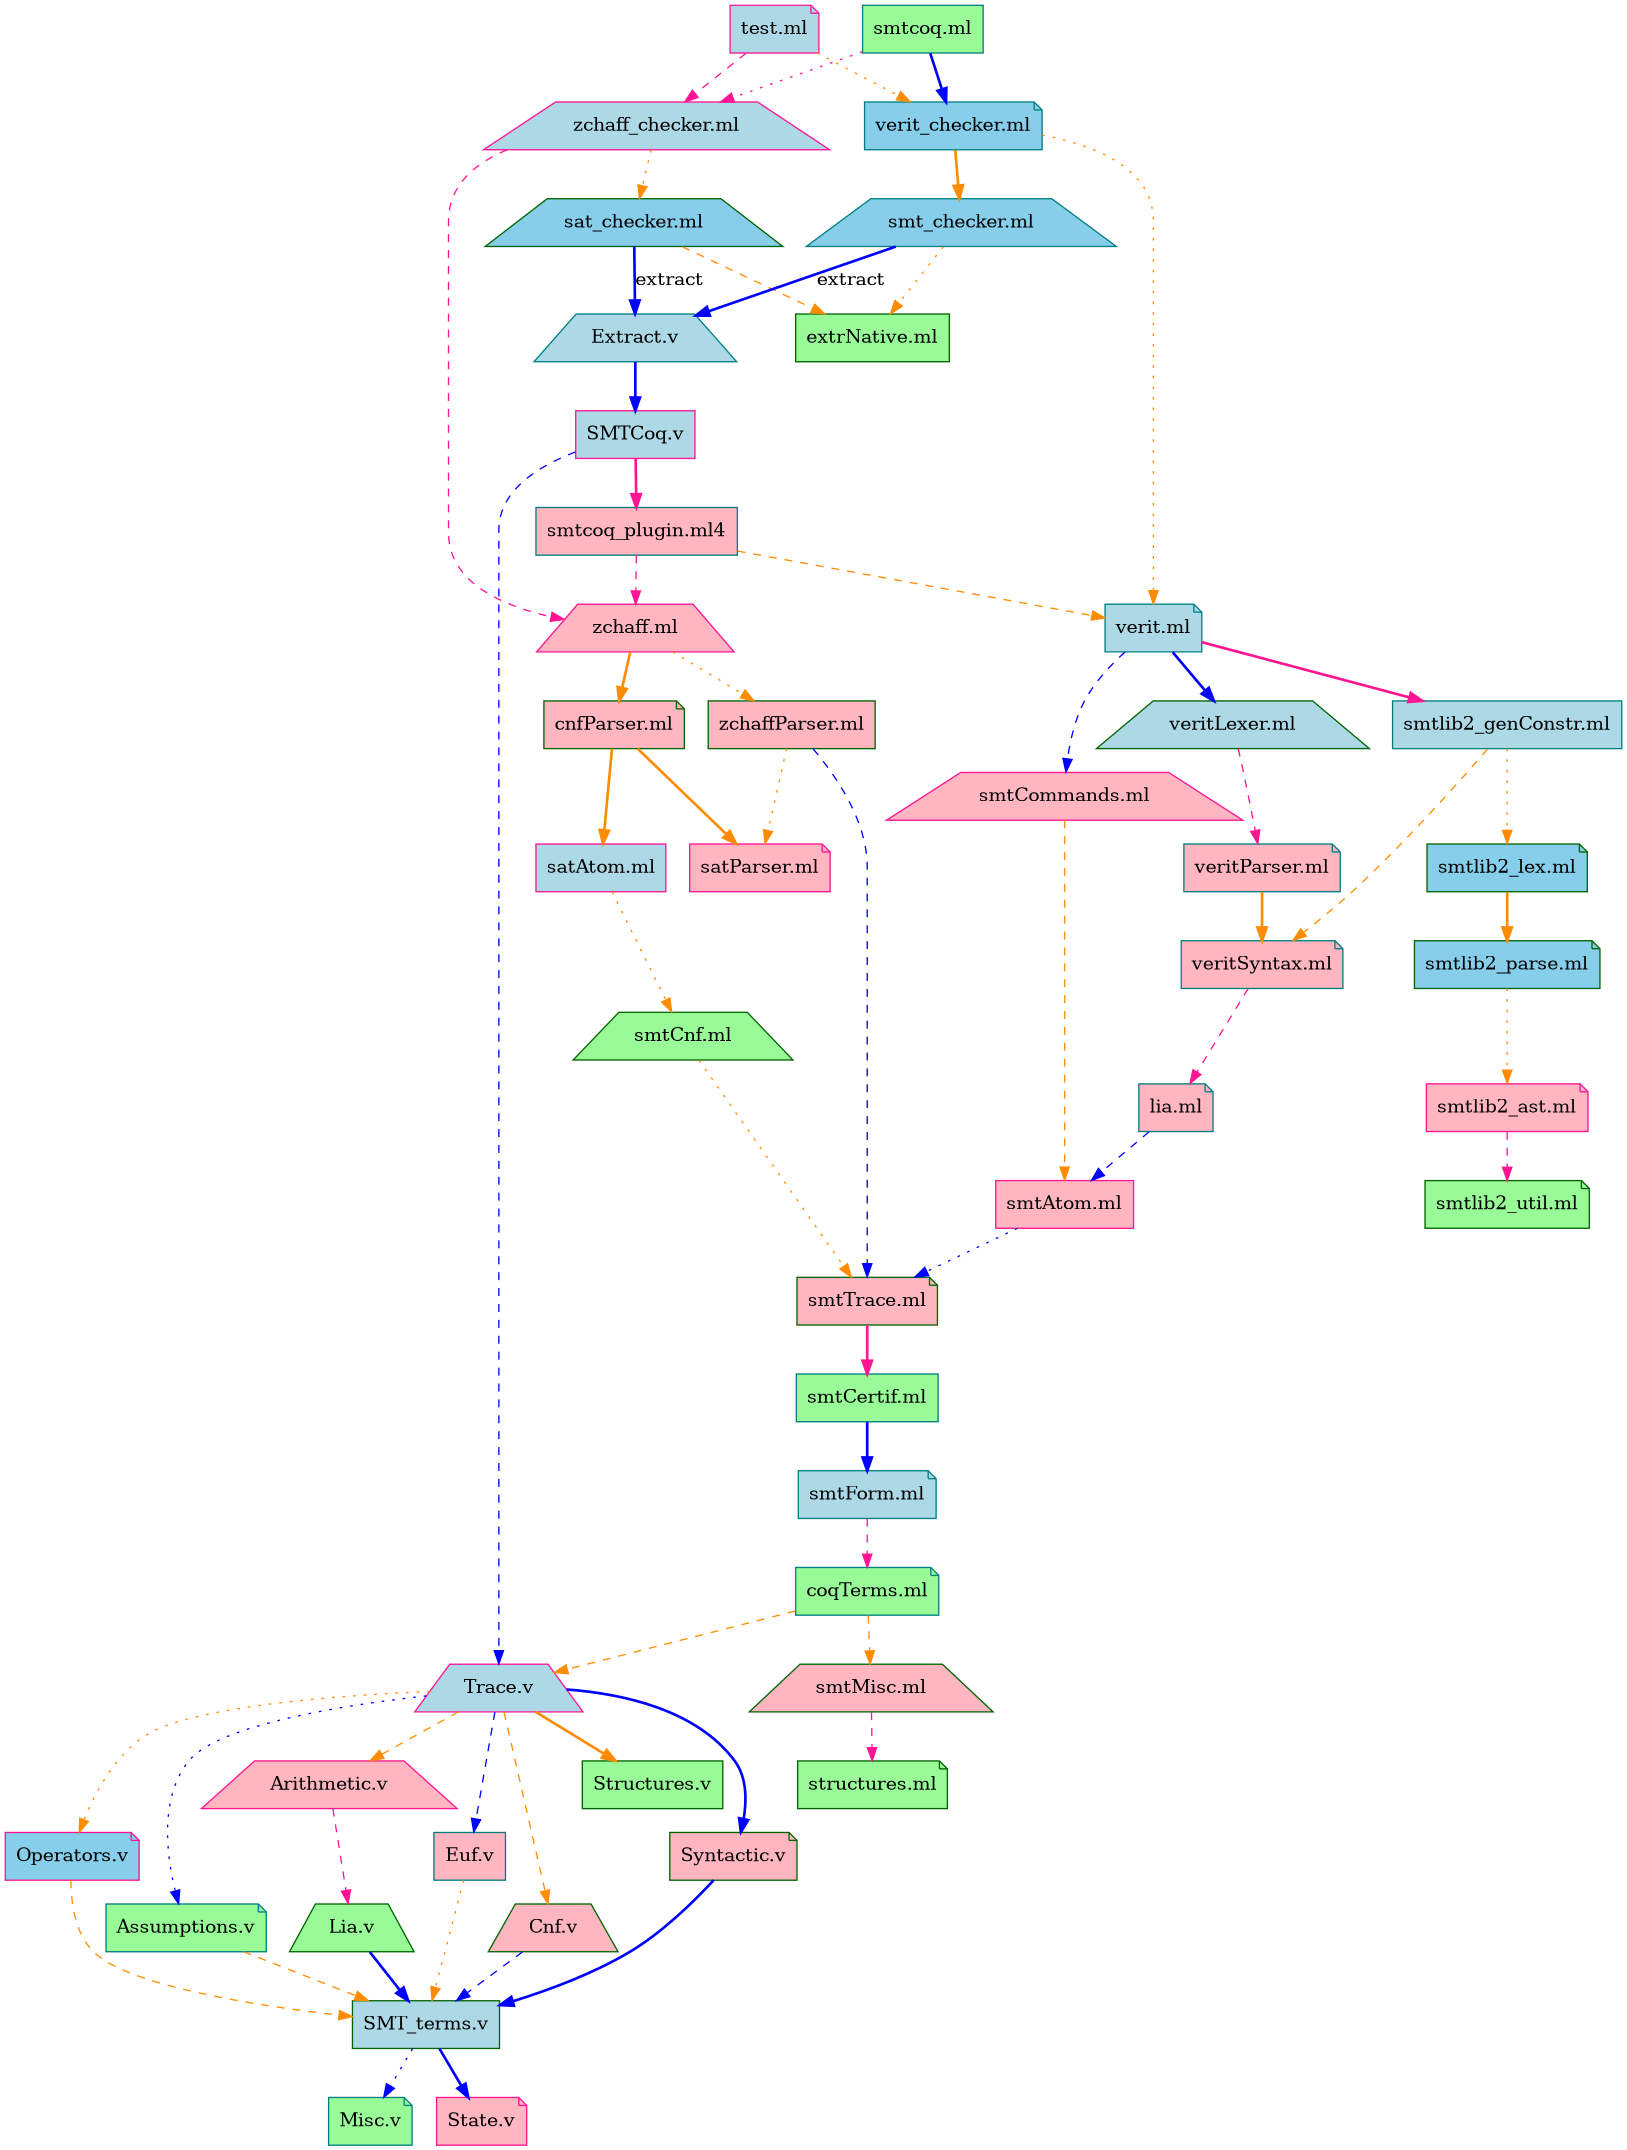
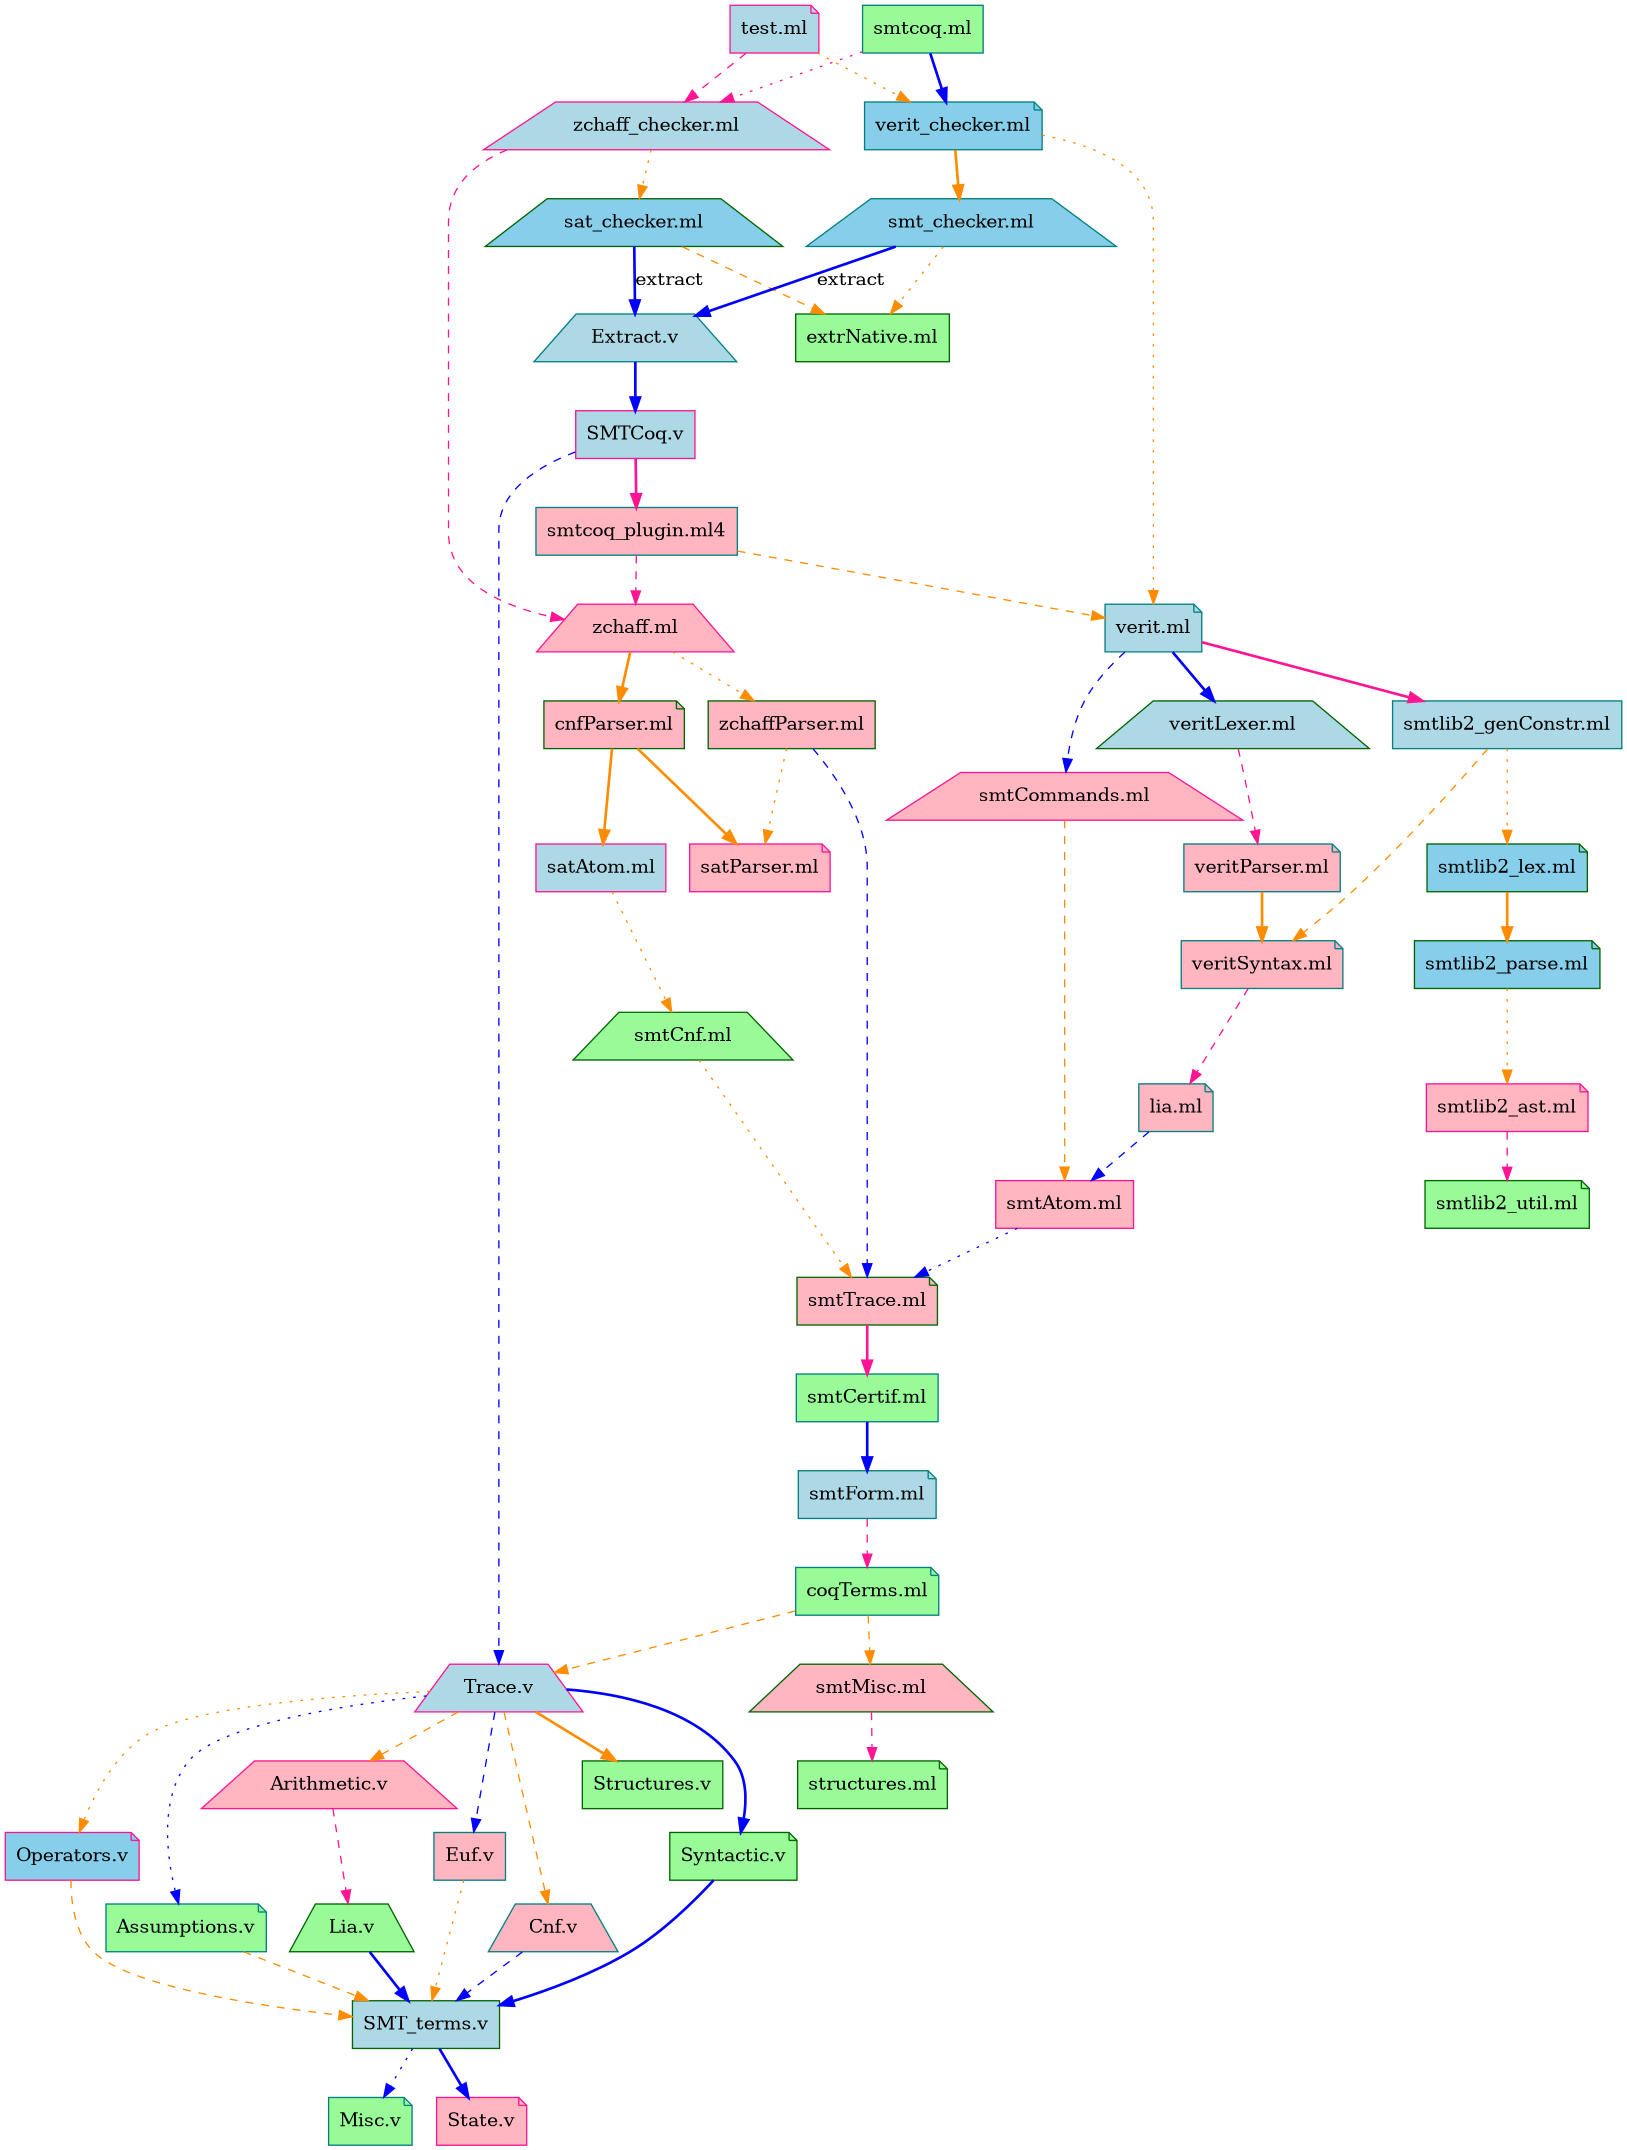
node "Syntactic.v": fillcolor lightpink -> palegreen
node "Cnf.v": color darkgreen -> teal
